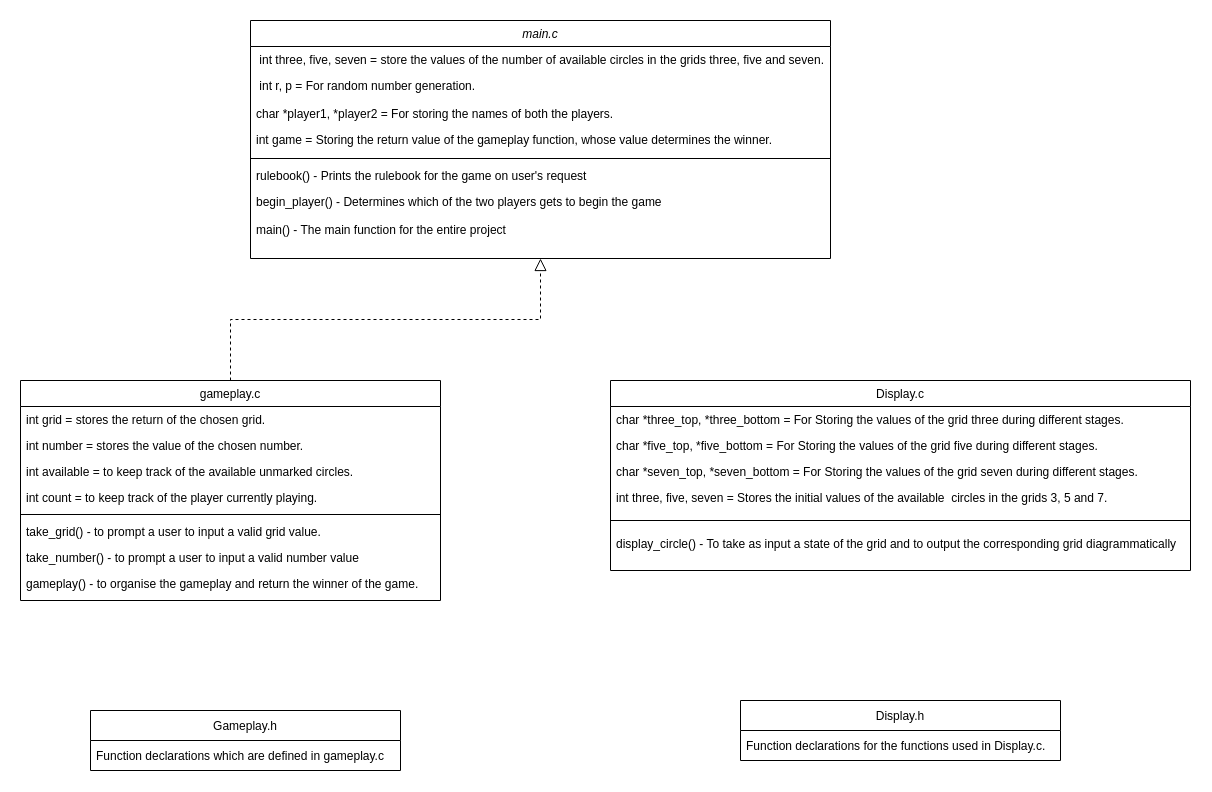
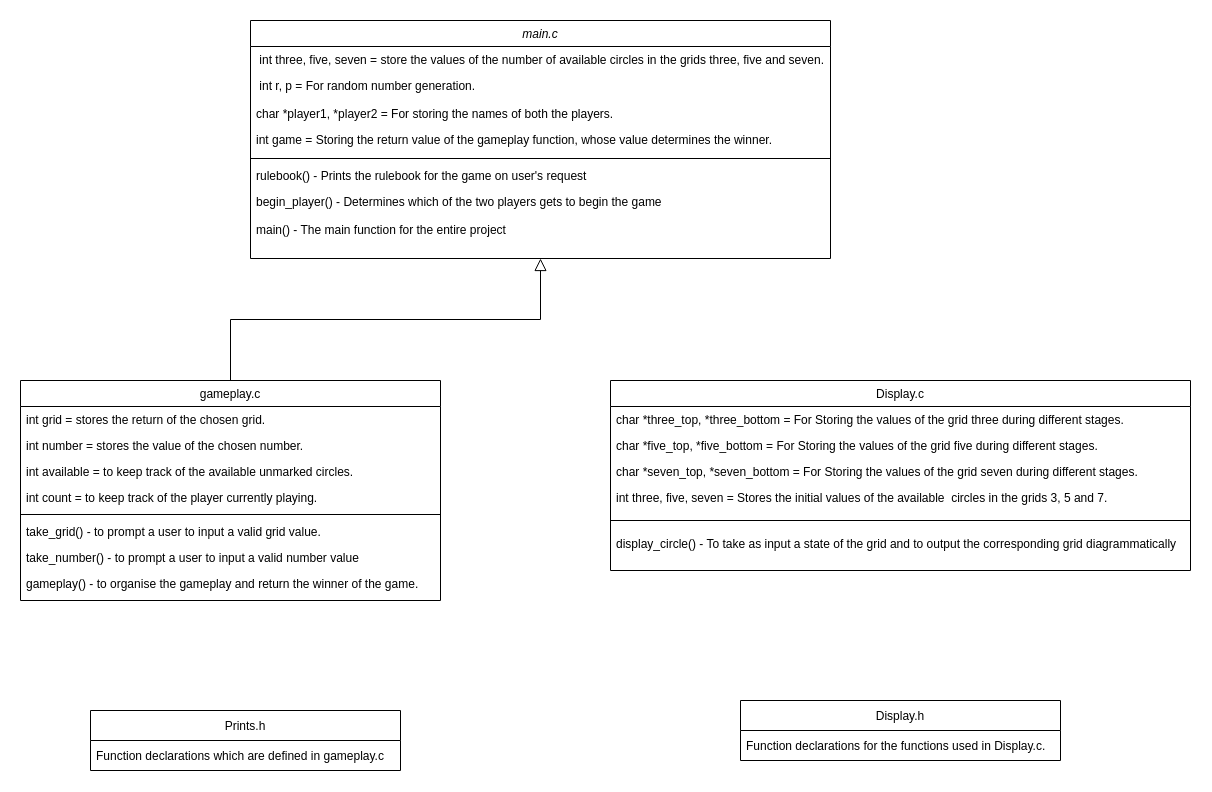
edge "gameplay.c" -> "main.c": style dashed -> solid
node "Gameplay.h": label "Gameplay.h" -> "Prints.h"
